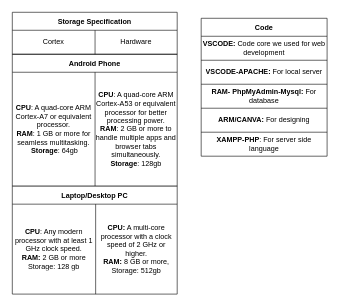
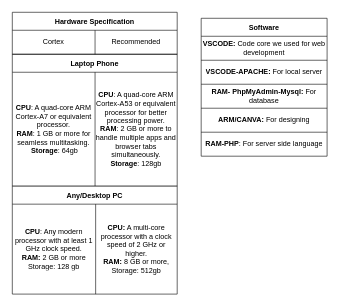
node "Storage Specification": label "Storage Specification" -> "Hardware Specification"
node "Code": label "Code" -> "Software"
node "Hardware": label "Hardware" -> "Recommended"
node "Android Phone": label "Android Phone" -> "Laptop Phone"
node "XAMPP-PHP: For server side language": label "XAMPP-PHP: For server side language" -> "RAM-PHP: For server side language"
node "Laptop/Desktop PC": label "Laptop/Desktop PC" -> "Any/Desktop PC"
